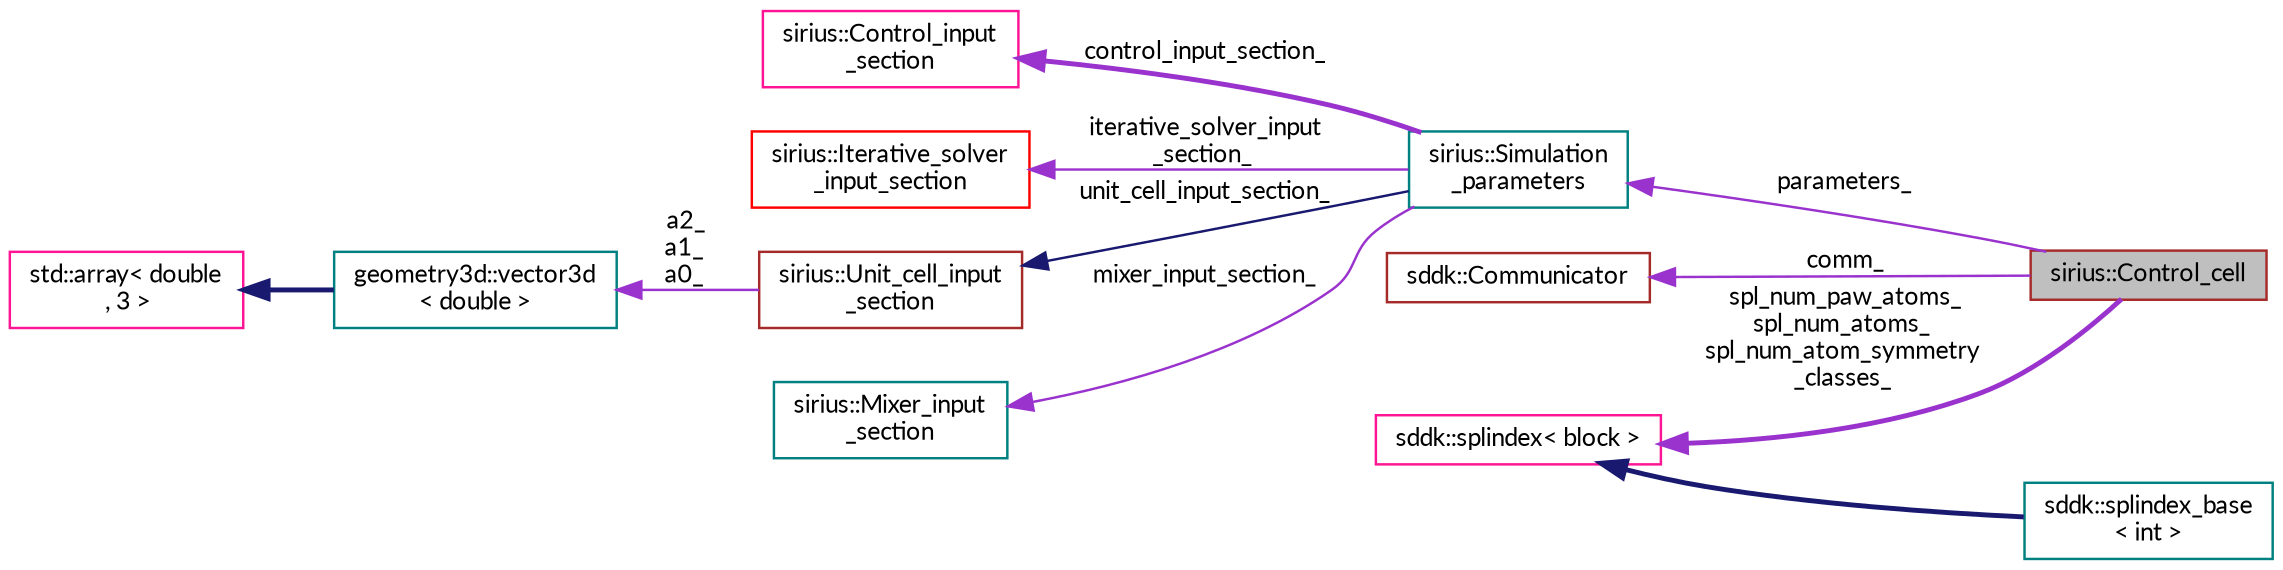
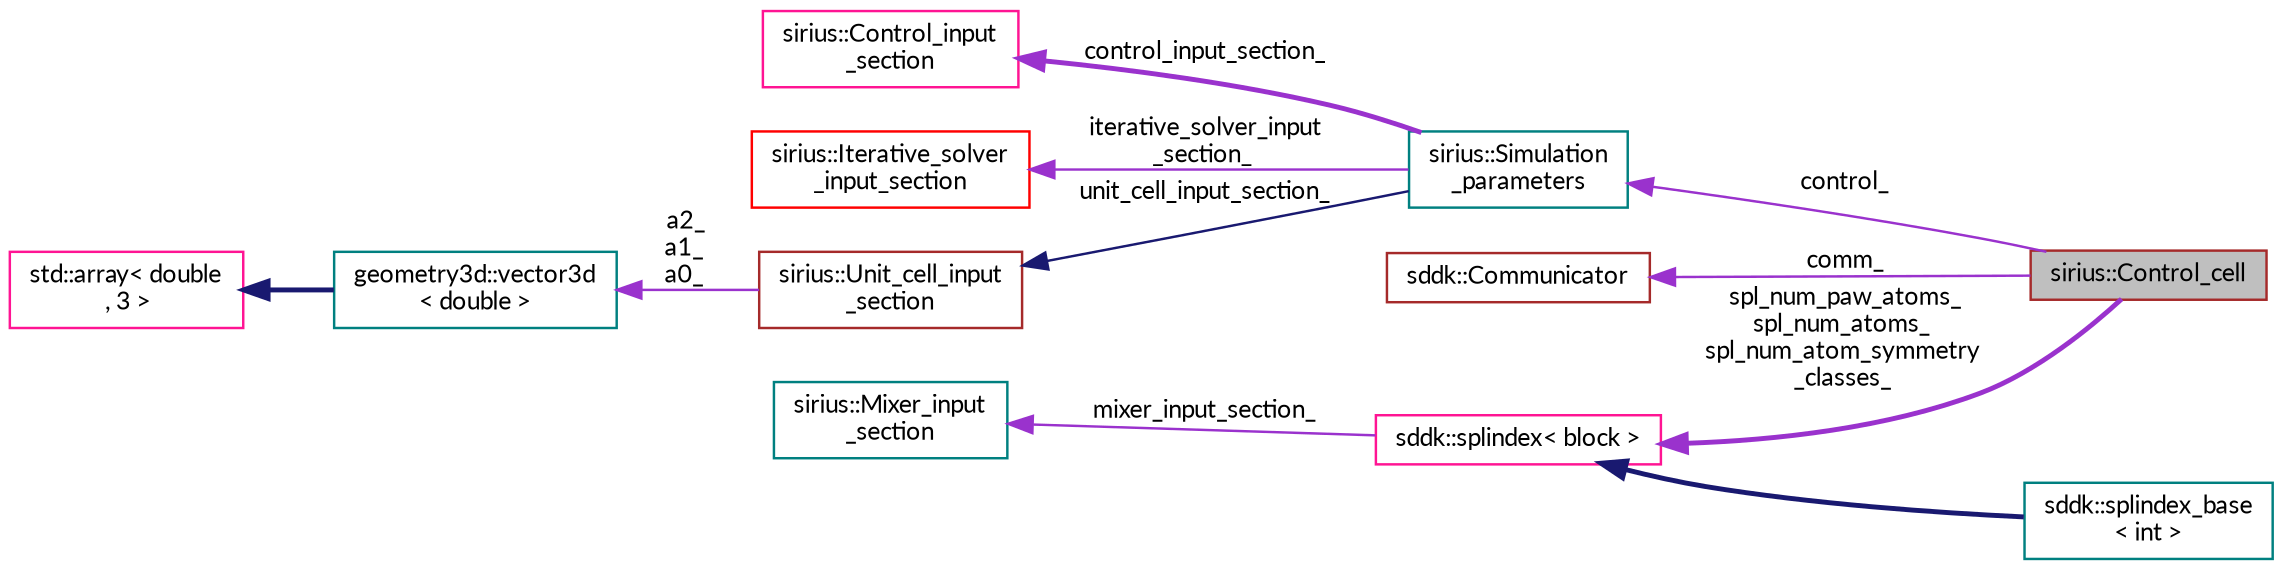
edge "sirius::Control_cell" -> "sirius::Simulation _parameters": label " parameters_" -> " control_"
edge "sirius::Simulation _parameters" -> "sirius::Mixer_input _section": now "sddk::splindex< block >" -> "sirius::Mixer_input _section"
